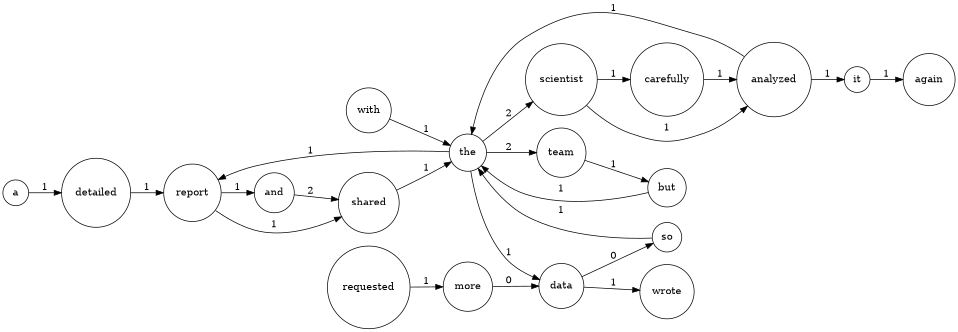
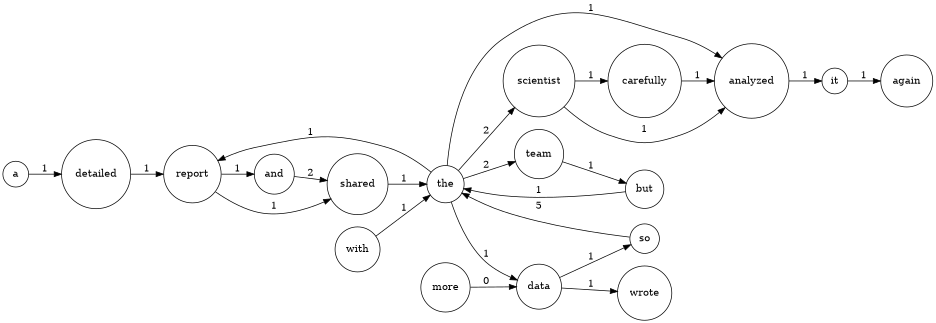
edge "analyzed" -> "the": reversed
edge "so" -> "the": label "1" -> "5"
edge "data" -> "so": label "0" -> "1"
node "requested": removed
